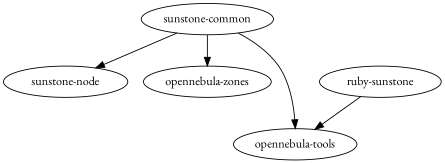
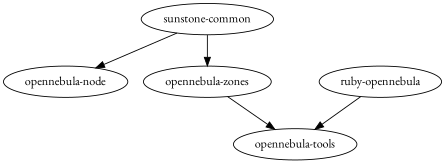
edge "sunstone-common" -> "opennebula-tools": now "opennebula-zones" -> "opennebula-tools"
node "sunstone-node": label "sunstone-node" -> "opennebula-node"
node "ruby-sunstone": label "ruby-sunstone" -> "ruby-opennebula"
